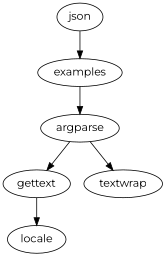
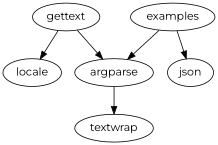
edge "json" -> "examples": reversed
edge "argparse" -> "gettext": reversed
